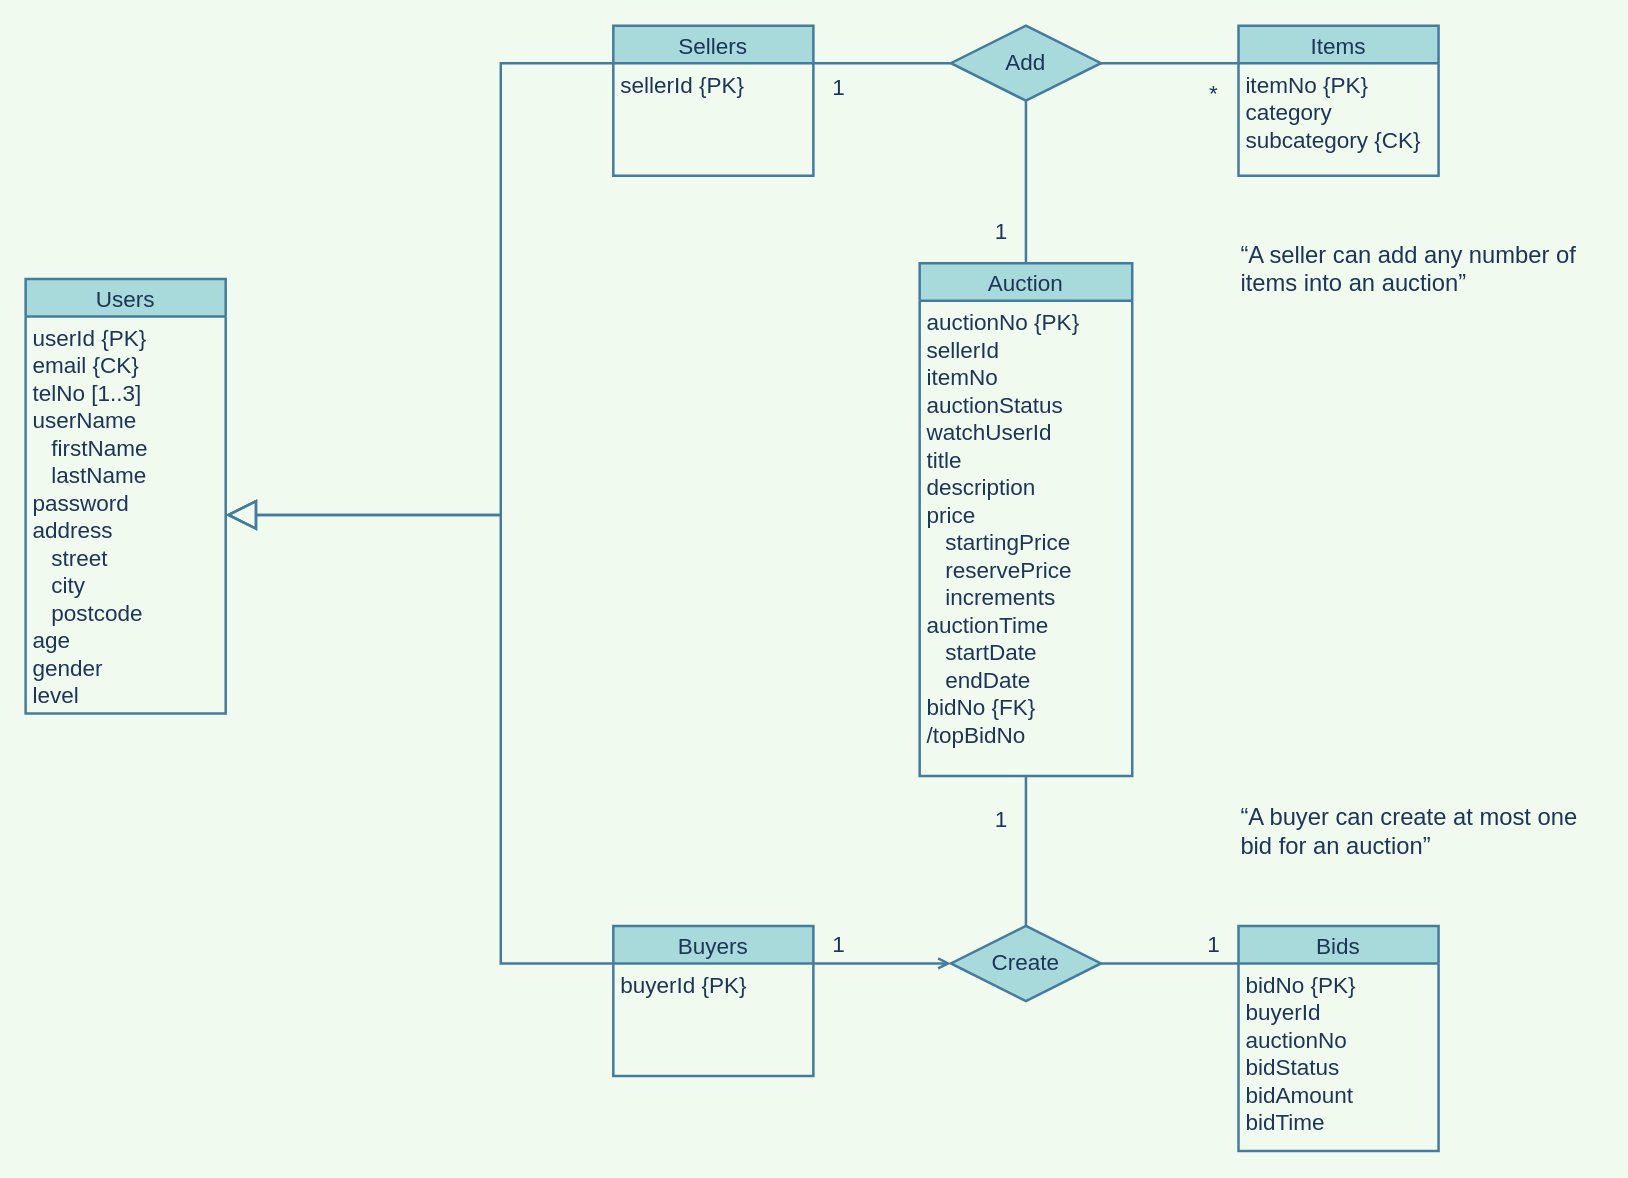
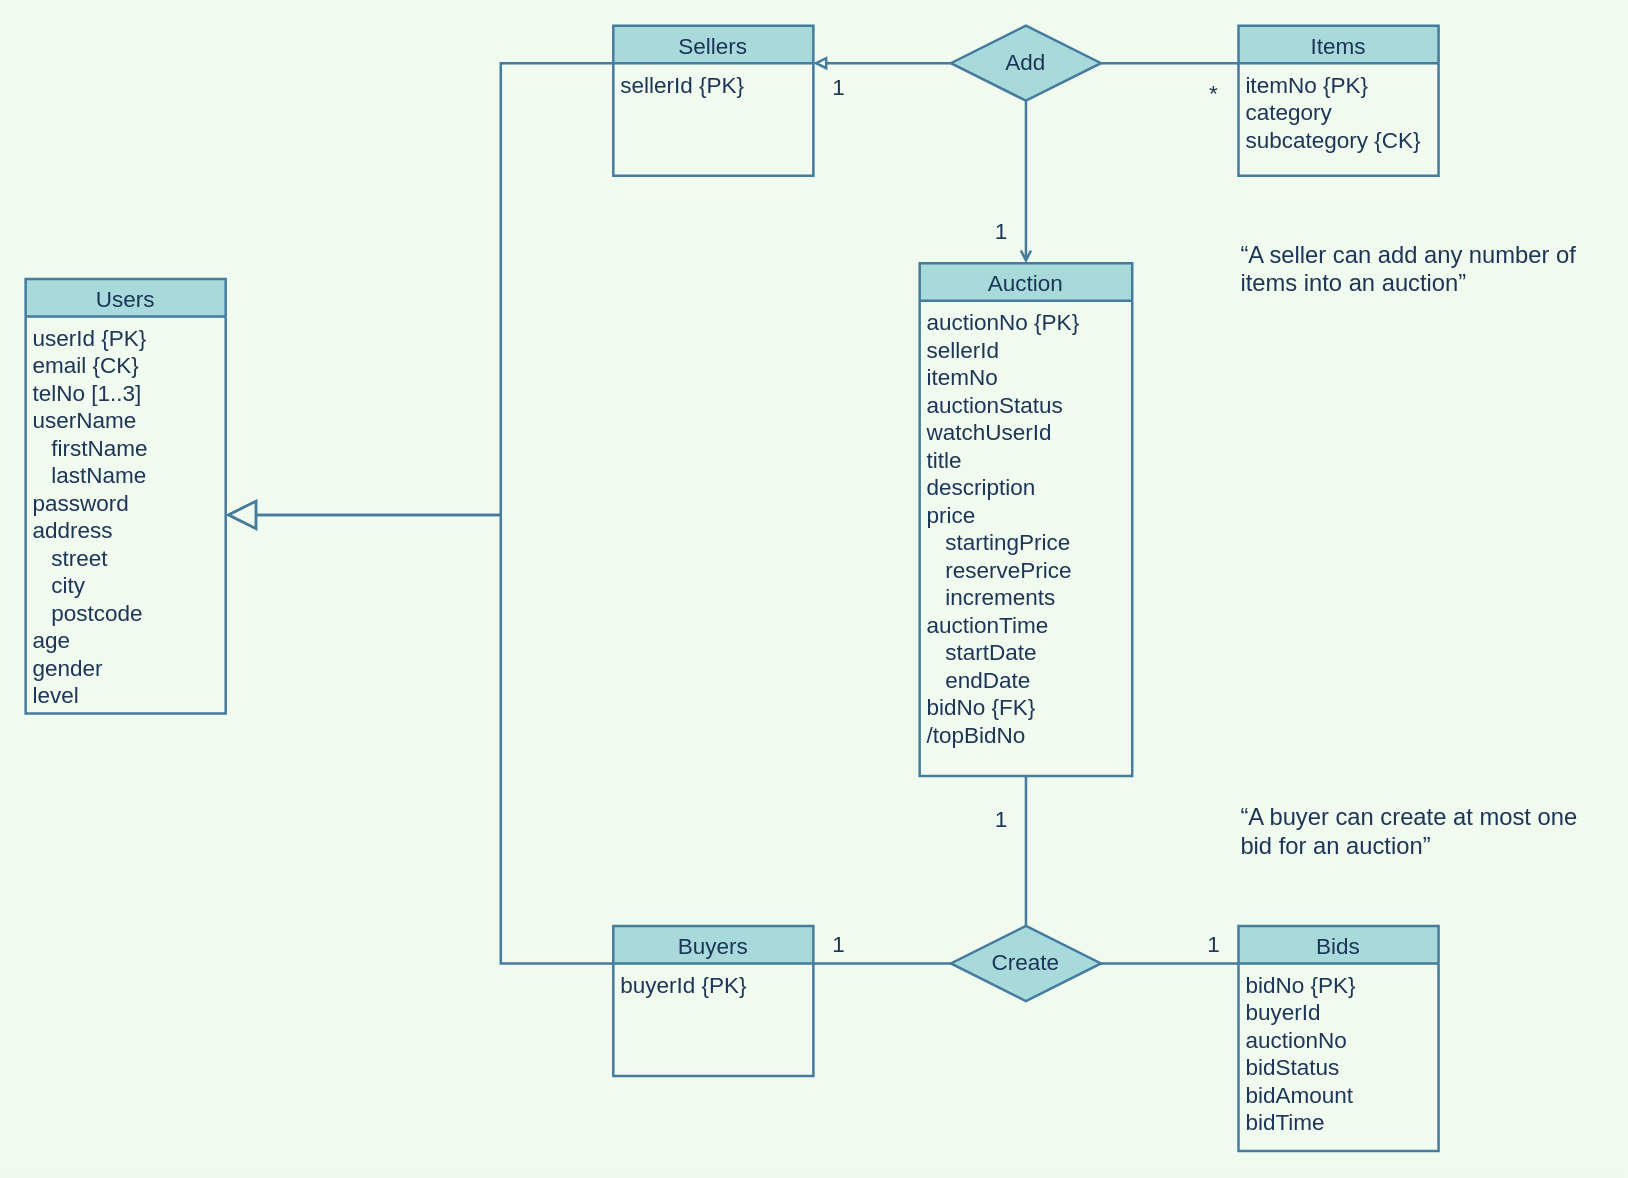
edge "Add" -- "sellerId {PK}": arrowhead none -> block
edge "Add" -- "Auction": arrowhead none -> open
edge "buyerId {PK}" -> "Create": arrowhead open -> none
